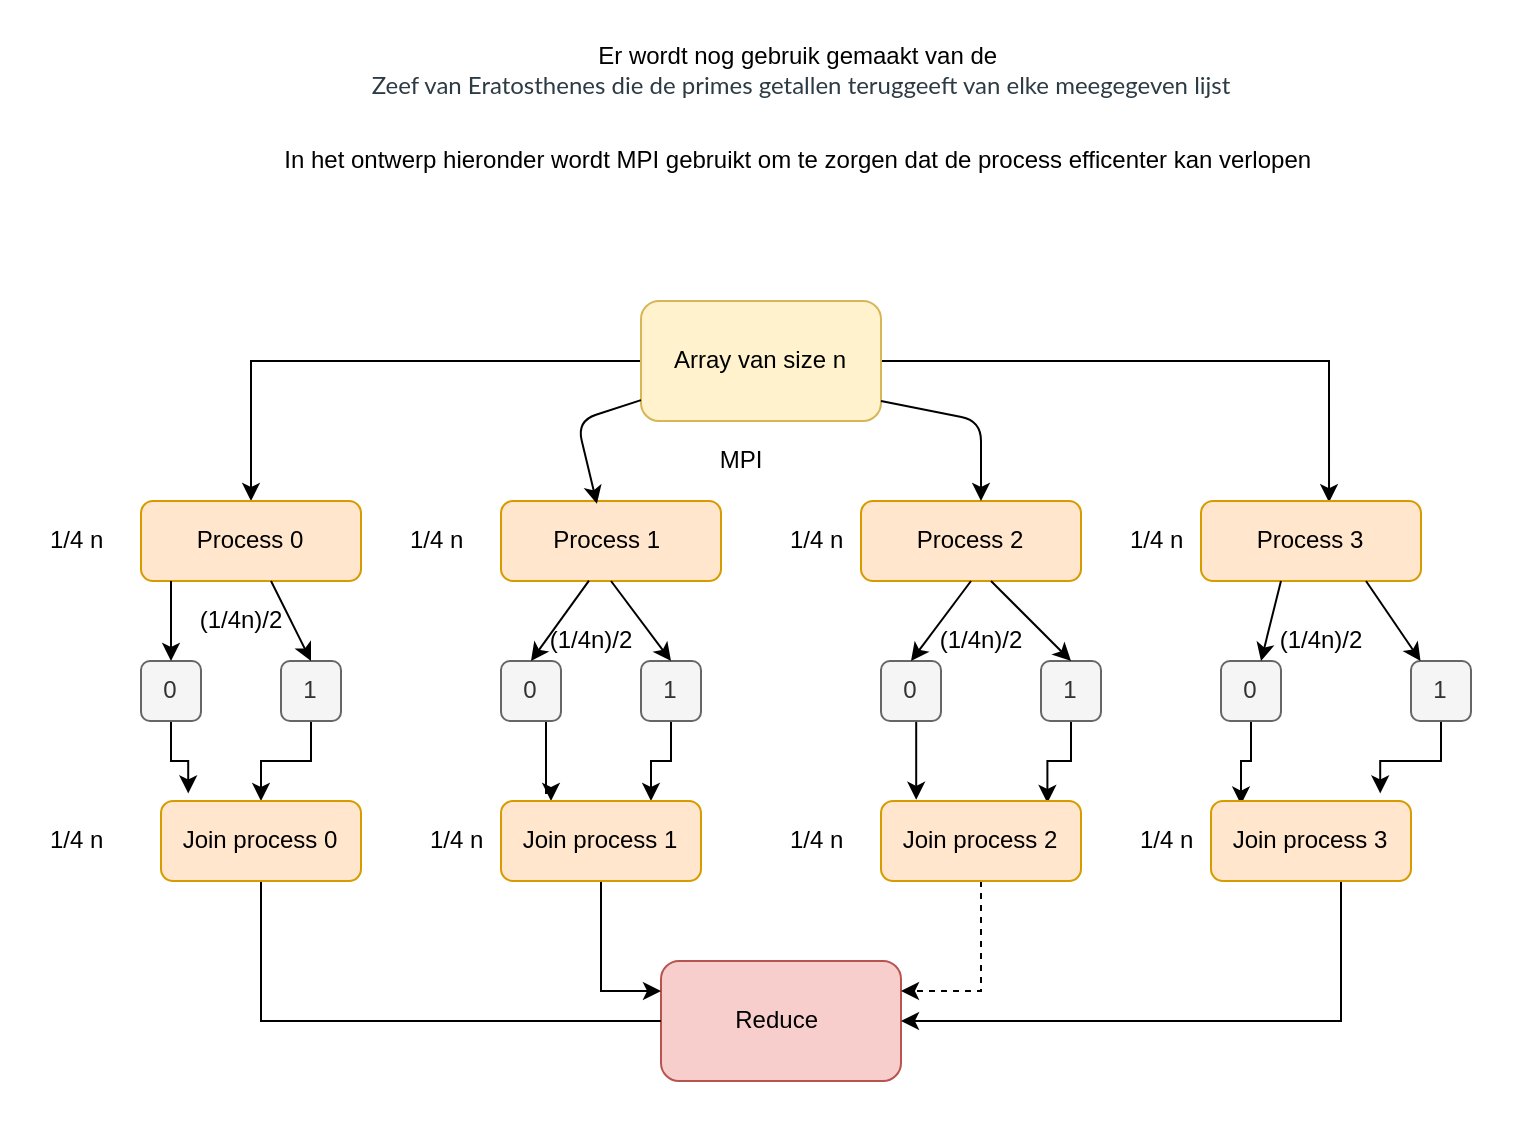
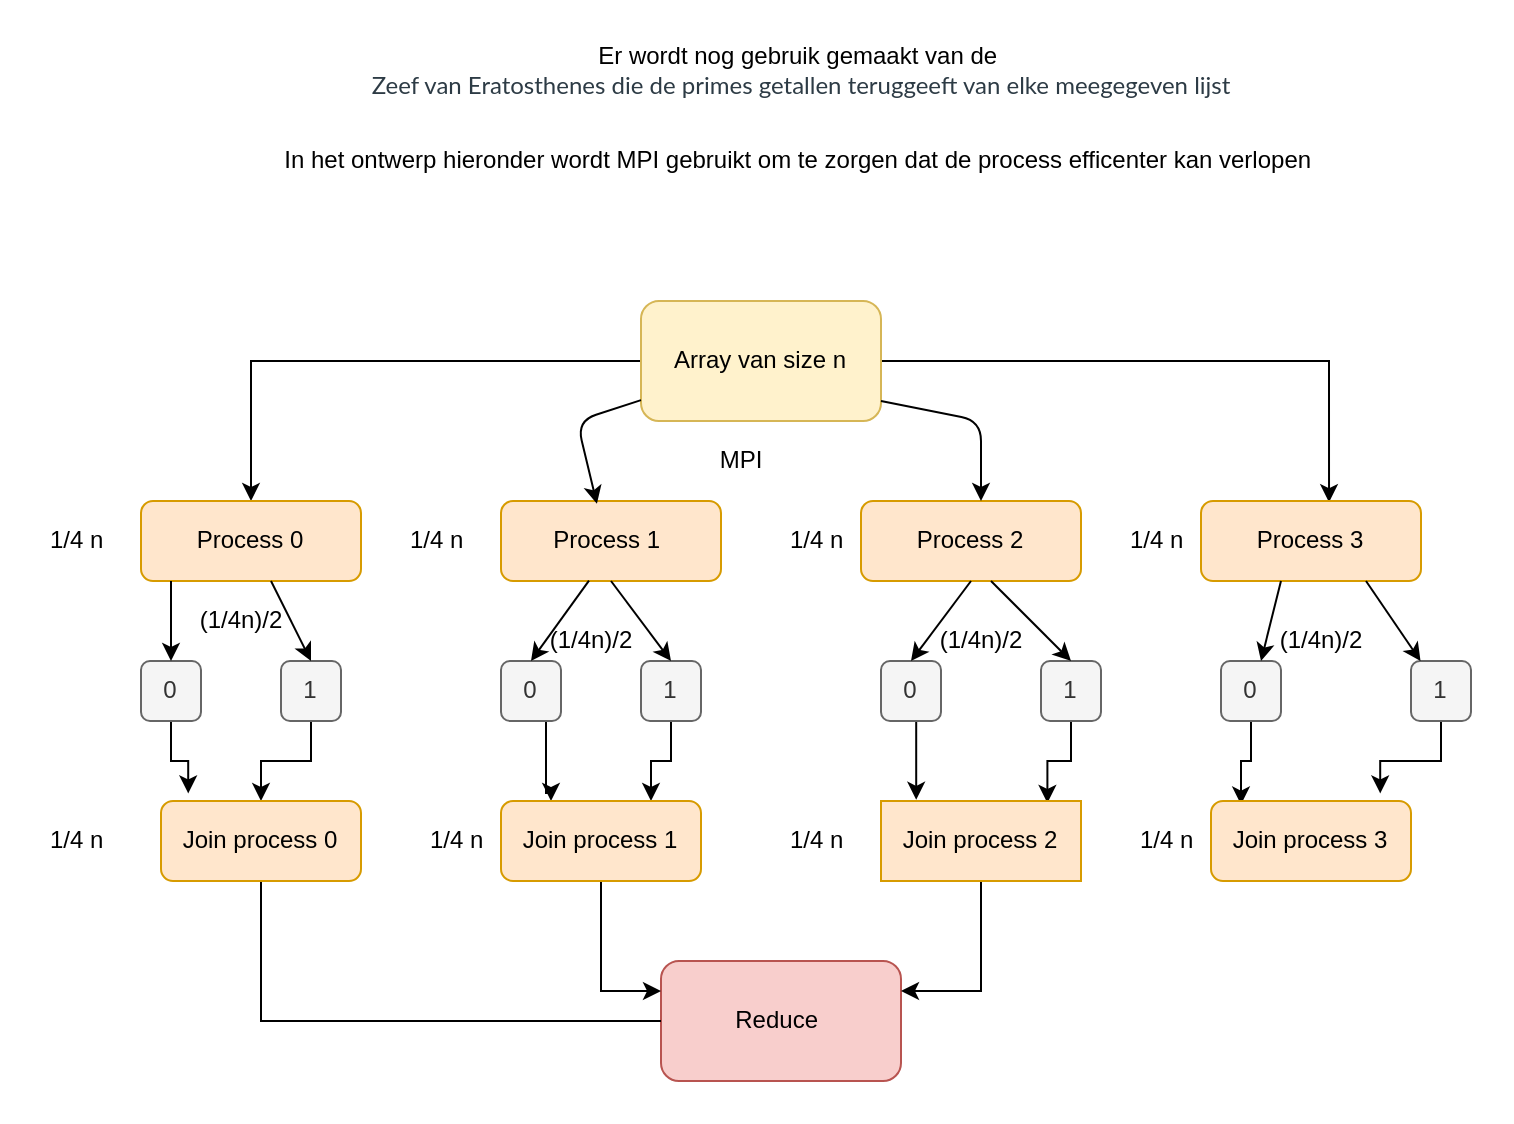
node "Join process 2": shape rounded rectangle -> rectangle
edge "Join process 2" -> "Reduce": style dashed -> solid
edge "Join process 3" -> "Reduce": removed
